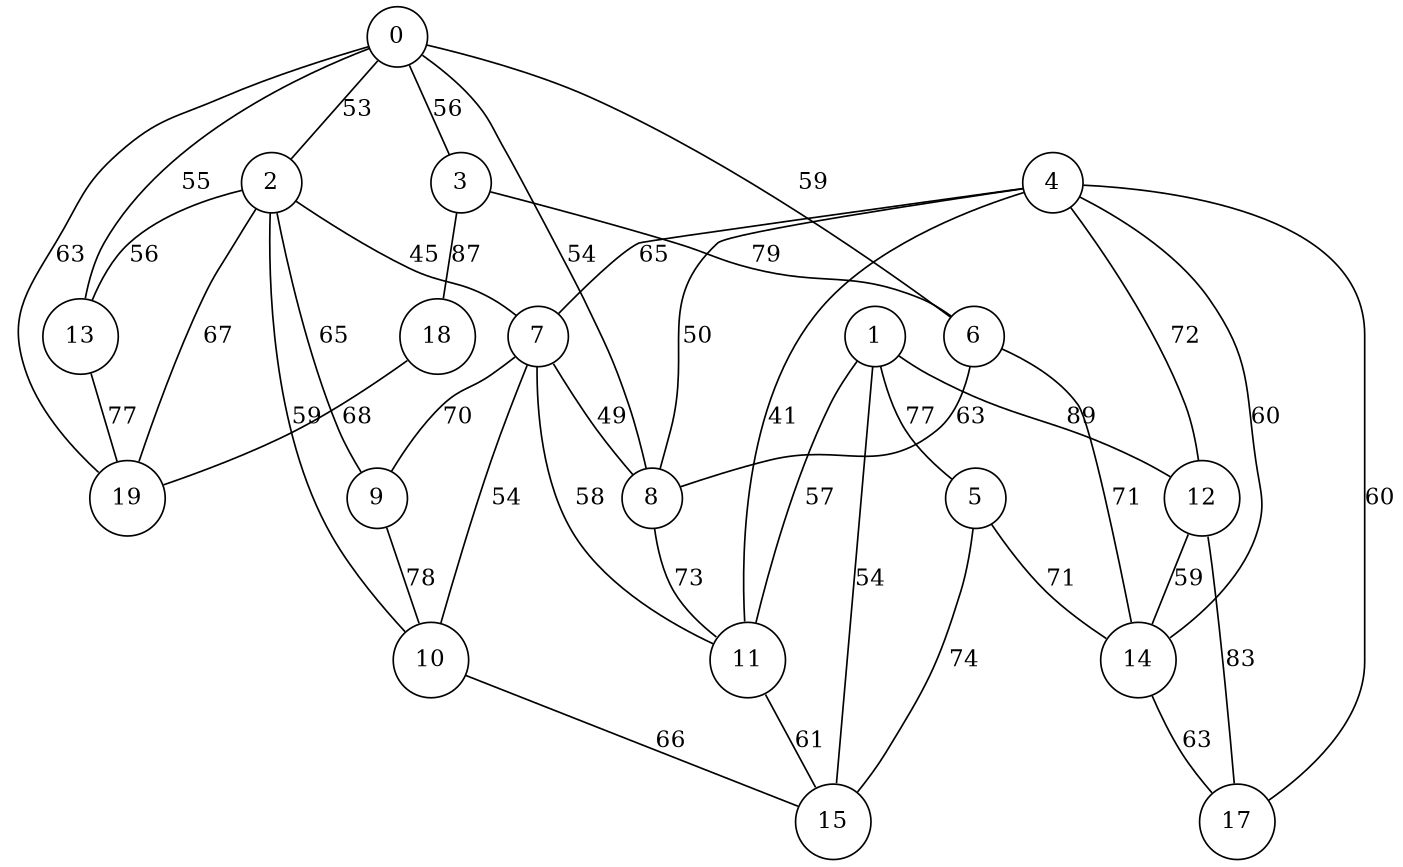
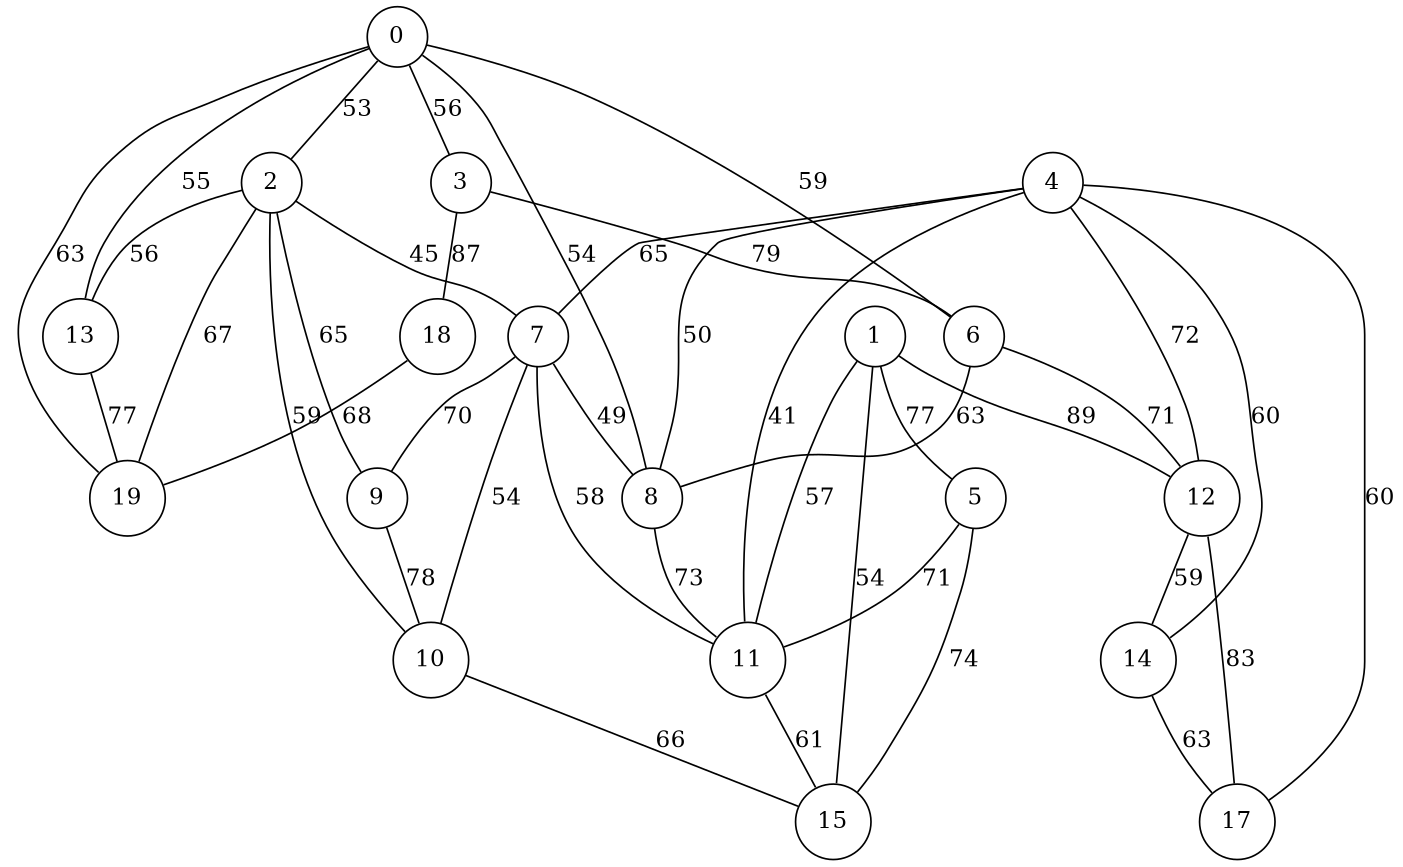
edge "6" -- "14": now "6" -- "12"
edge "5" -- "14": now "5" -- "11"
